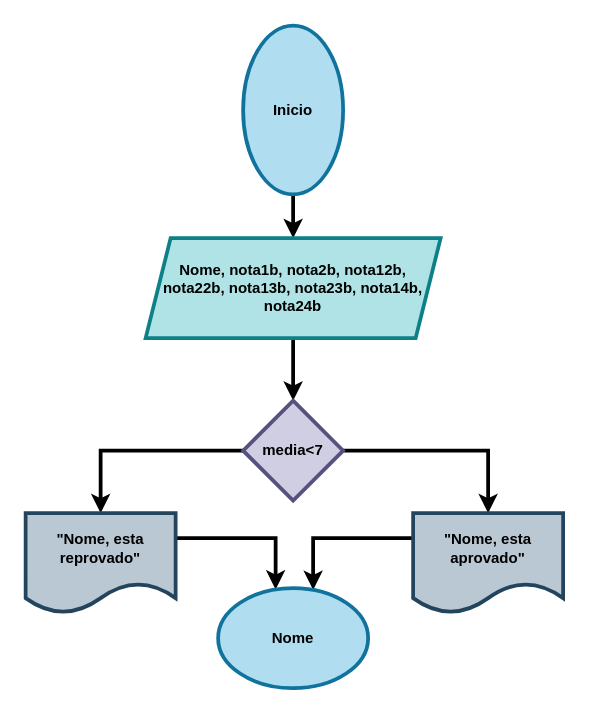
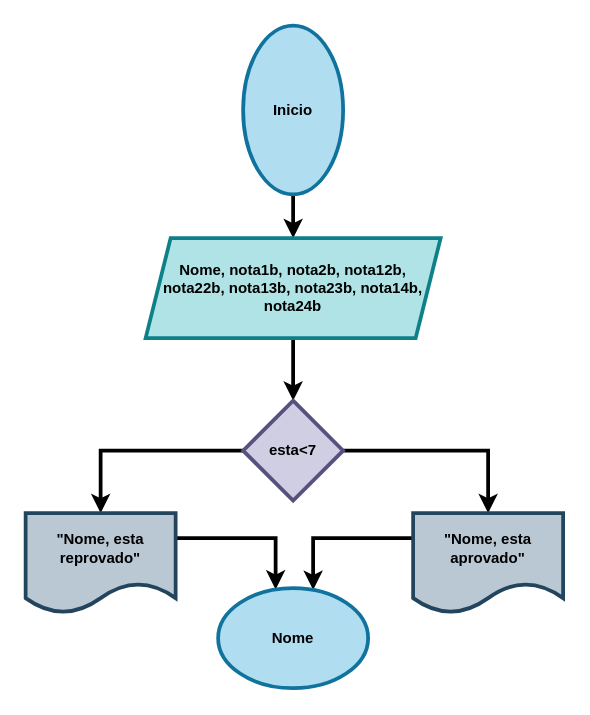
node "media<7": label "media<7" -> "esta<7"
